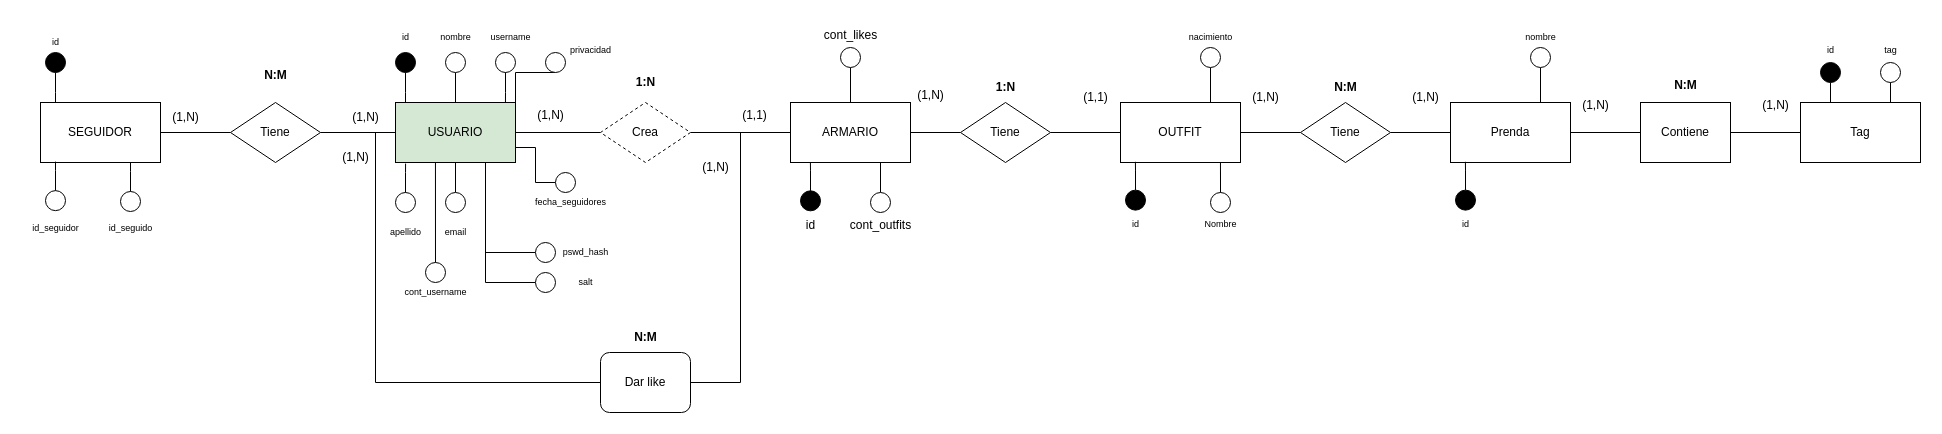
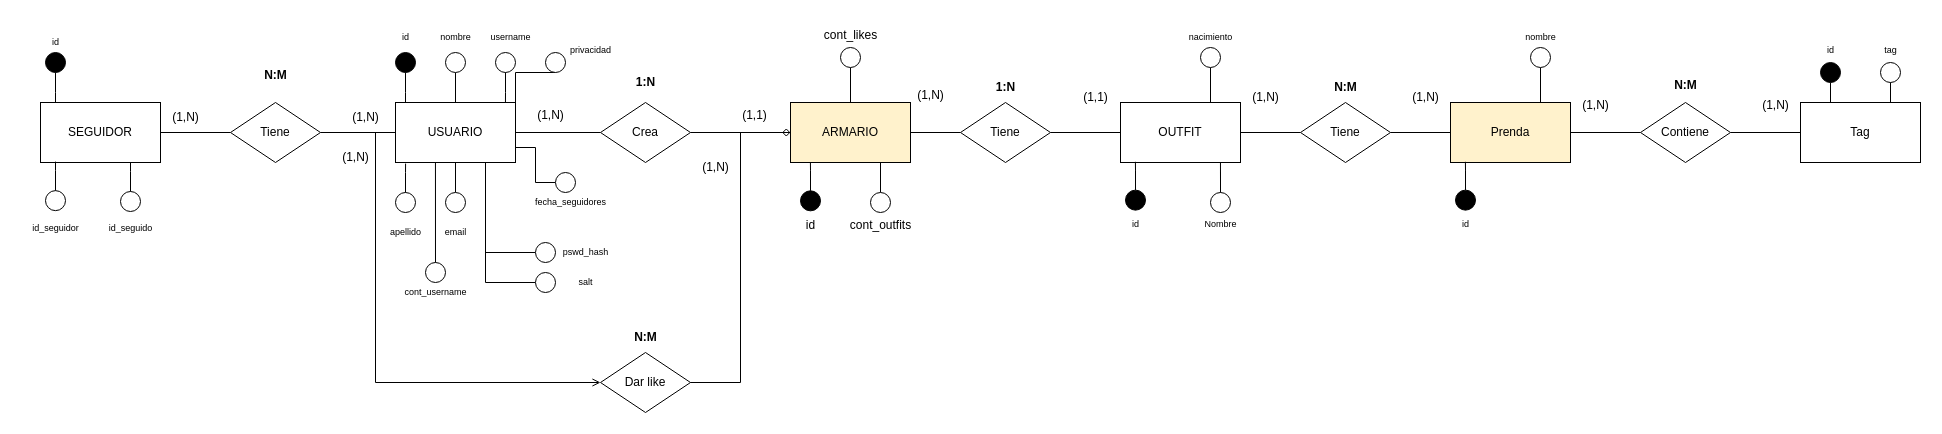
node "USUARIO": fillcolor #d5e8d4 -> #ffffff
node "Crea": style dashed -> solid
edge "Crea" -- "ARMARIO": arrowhead none -> diamond
node "ARMARIO": fillcolor #ffffff -> #fff2cc
node "Prenda": fillcolor #ffffff -> #fff2cc
node "Contiene": shape rectangle -> diamond
edge "USUARIO" -- "Dar like": arrowhead none -> open
node "Dar like": shape rounded rectangle -> diamond
